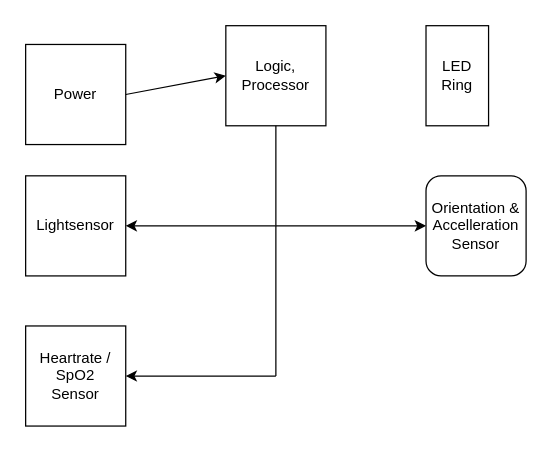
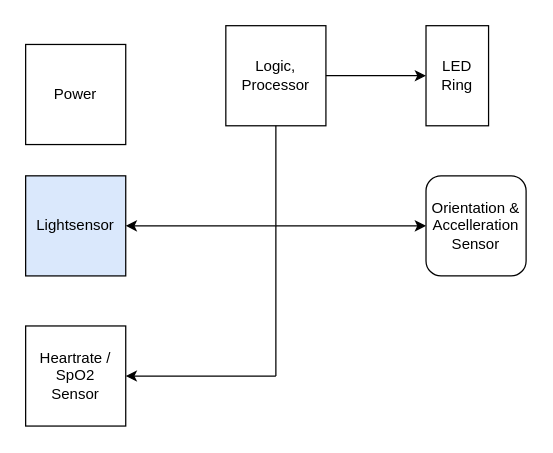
edge "Logic, Processor" -> "LED Ring": added
edge "Power" -> "Logic, Processor": removed
node "Lightsensor": fillcolor #ffffff -> #dae8fc
